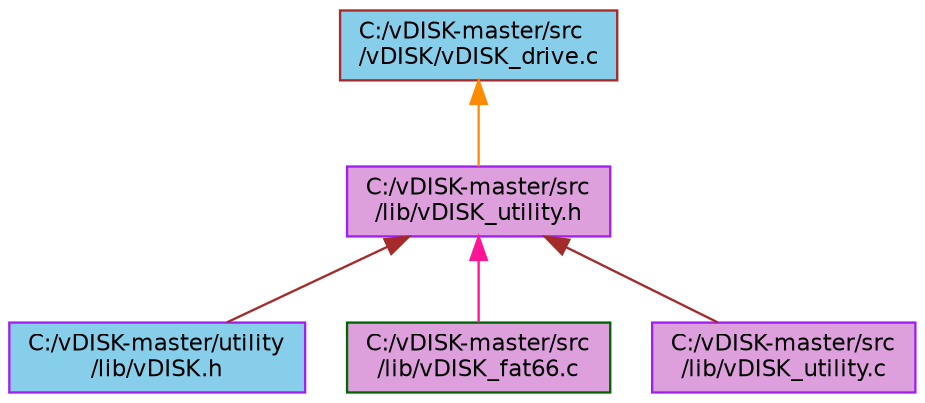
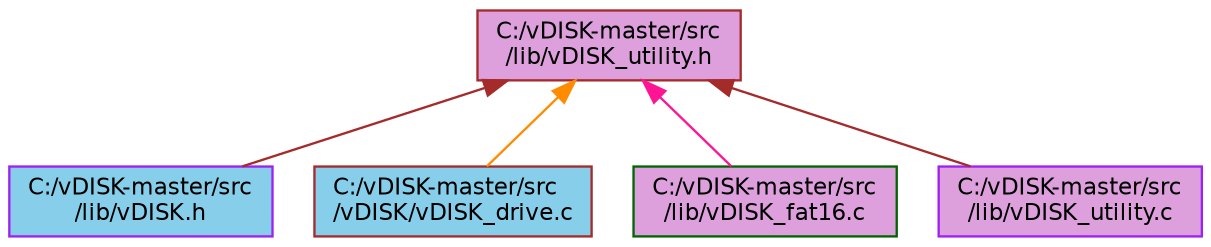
edge "C:/vDISK-master/src /lib/vDISK_utility.h" -> "C:/vDISK-master/src /vDISK/vDISK_drive.c": reversed
node "C:/vDISK-master/src /lib/vDISK_utility.h": color purple -> brown
node "C:/vDISK-master/utility /lib/vDISK.h": label "C:/vDISK-master/utility /lib/vDISK.h" -> "C:/vDISK-master/src /lib/vDISK.h"
node "C:/vDISK-master/src /lib/vDISK_fat66.c": label "C:/vDISK-master/src /lib/vDISK_fat66.c" -> "C:/vDISK-master/src /lib/vDISK_fat16.c"
